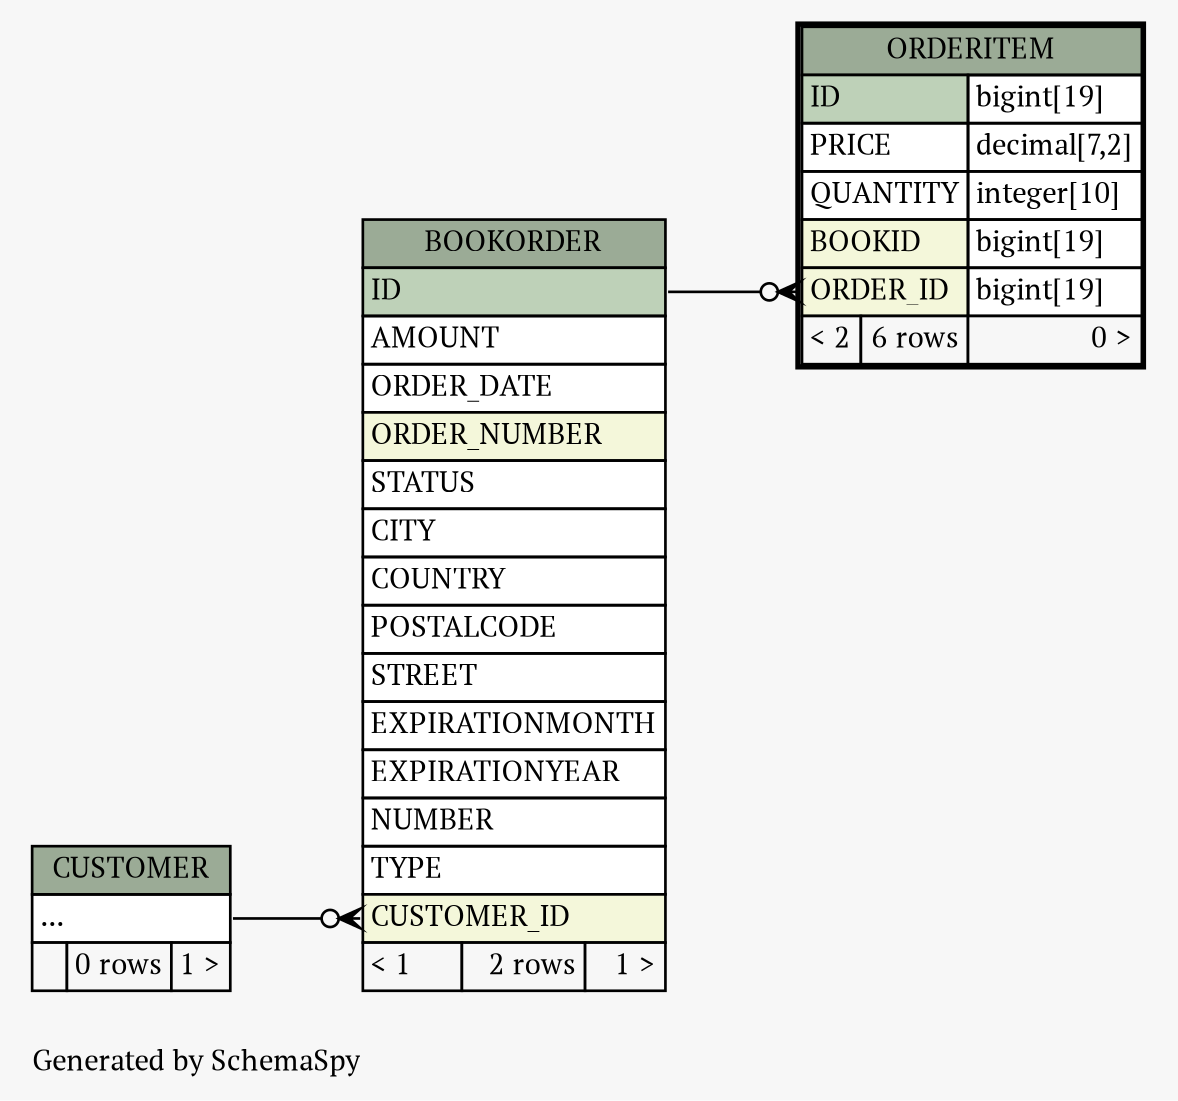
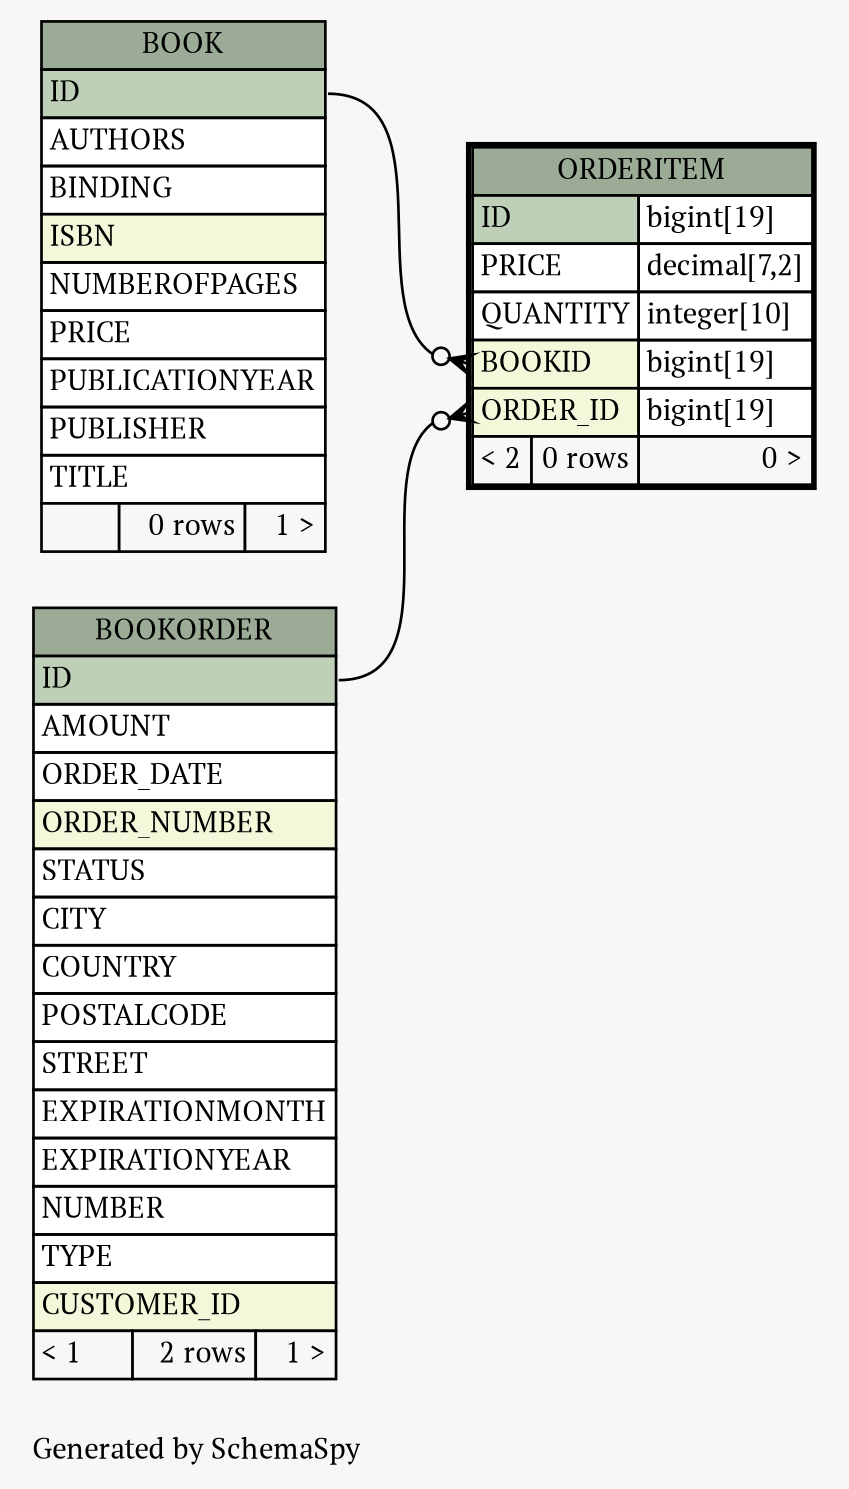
node "BOOK": added
node "ORDERITEM": text "6 rows" -> "0 rows"
node "CUSTOMER": removed
